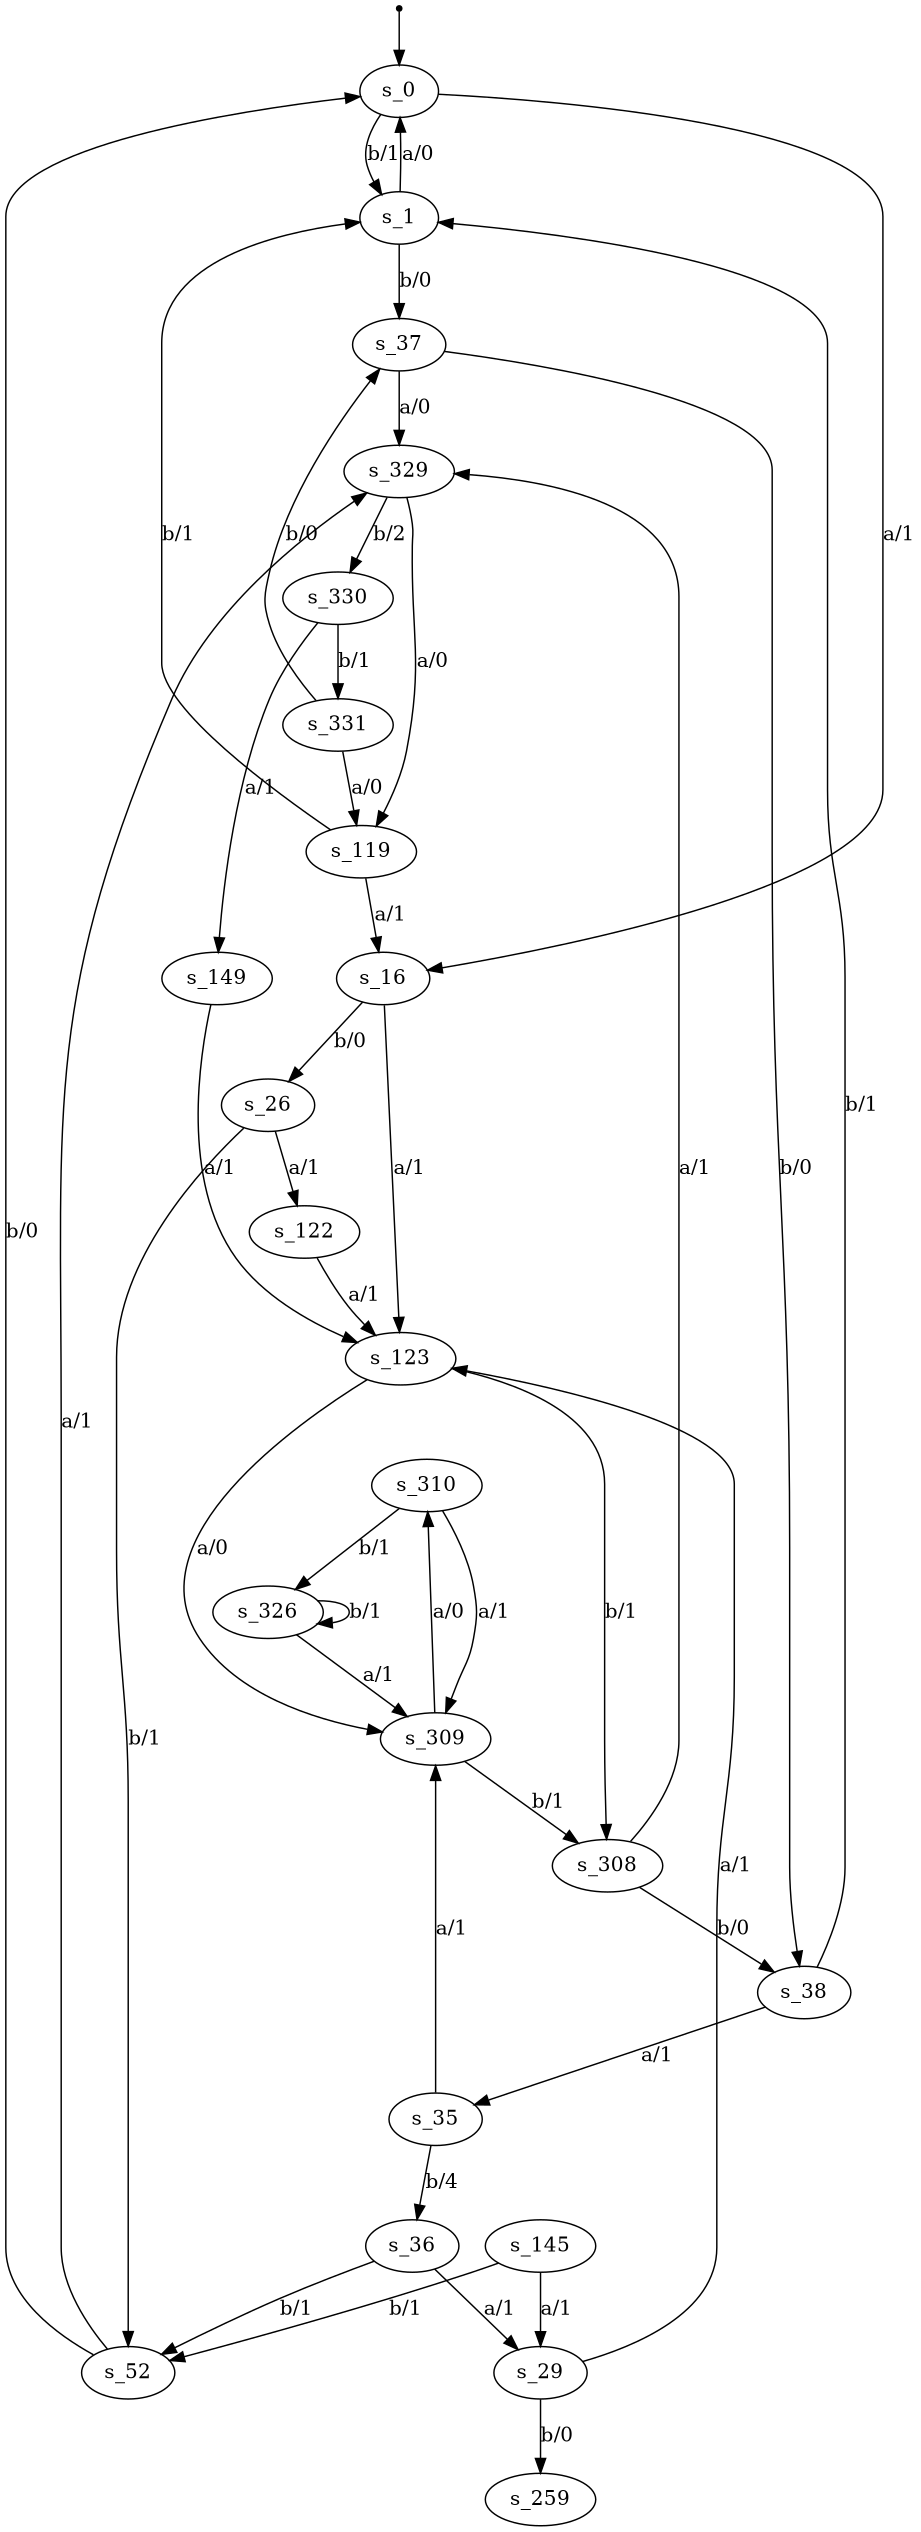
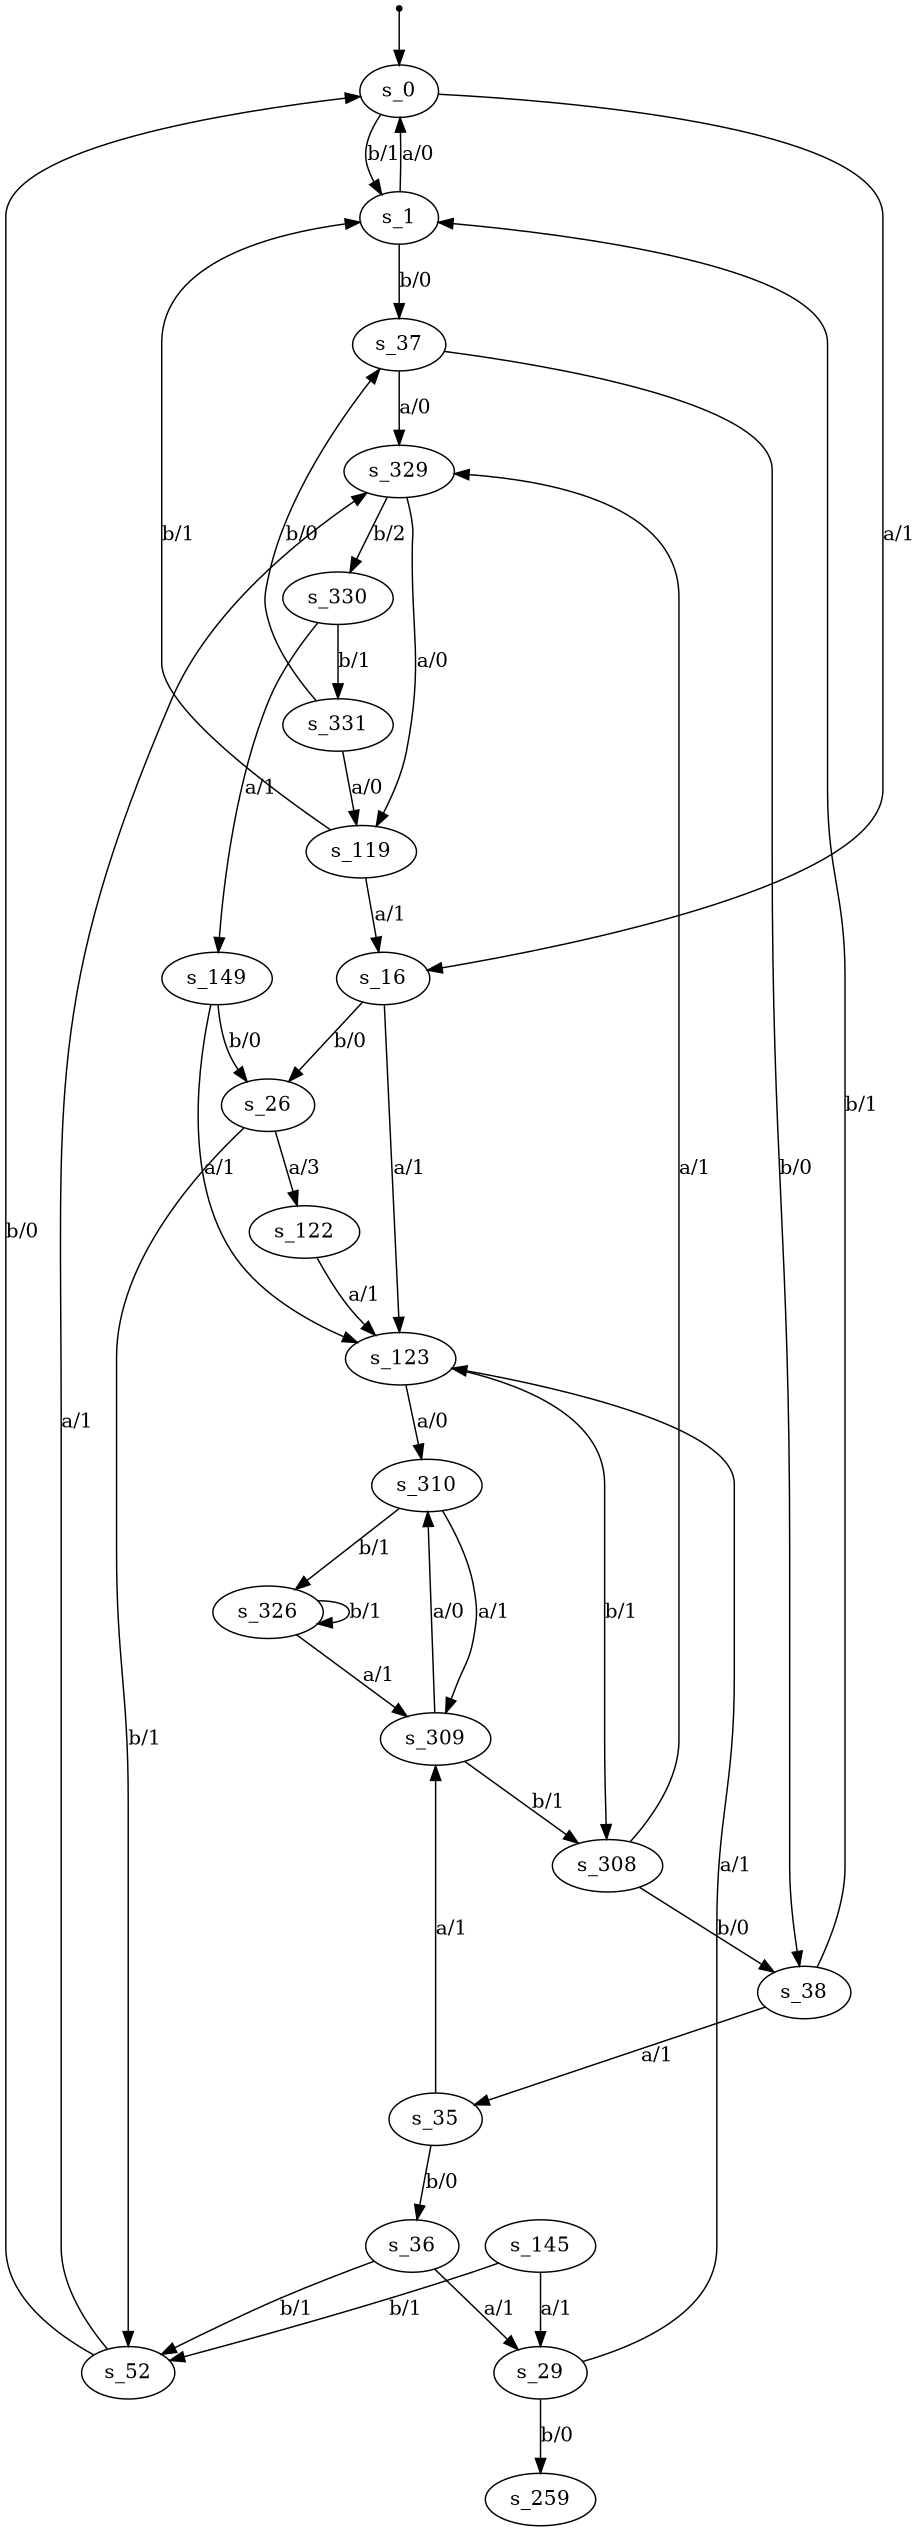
edge "s_149" -> "s_26": added, label "b/0"
edge "s_26" -> "s_122": label "a/1" -> "a/3"
edge "s_123" -> "s_309": now "s_123" -> "s_310"
edge "s_35" -> "s_36": label "b/4" -> "b/0"
